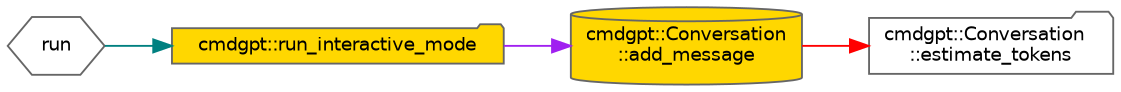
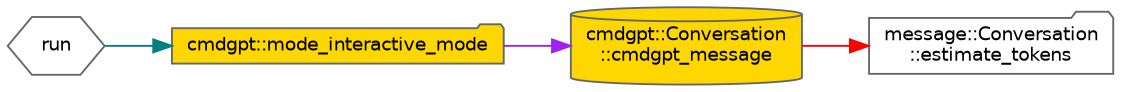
node "cmdgpt::run_interactive_mode": label "cmdgpt::run_interactive_mode" -> "cmdgpt::mode_interactive_mode"
node "cmdgpt::Conversation ::add_message": label "cmdgpt::Conversation ::add_message" -> "cmdgpt::Conversation ::cmdgpt_message"
node "cmdgpt::Conversation ::estimate_tokens": label "cmdgpt::Conversation ::estimate_tokens" -> "message::Conversation ::estimate_tokens"
